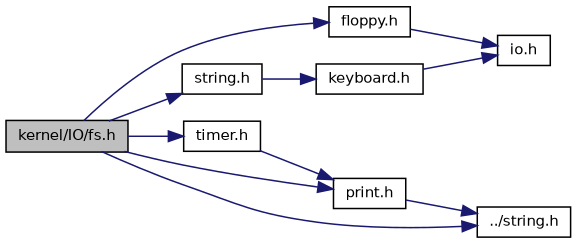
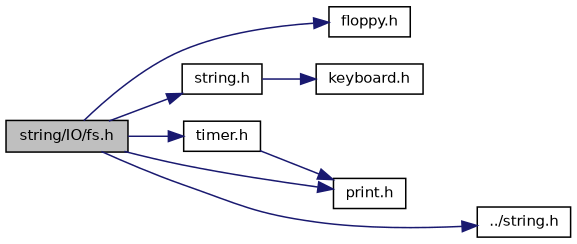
node "io.h": removed
node "kernel/IO/fs.h": label "kernel/IO/fs.h" -> "string/IO/fs.h"
edge "print.h" -> "../string.h": removed
